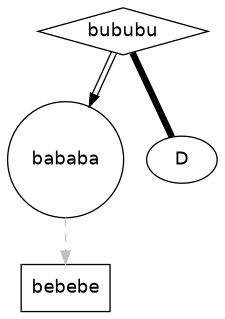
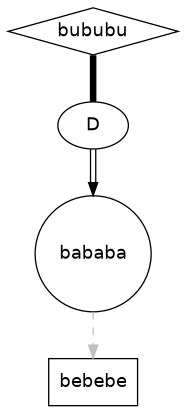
edge "bububu" -> "bababa": now "D" -> "bababa"
